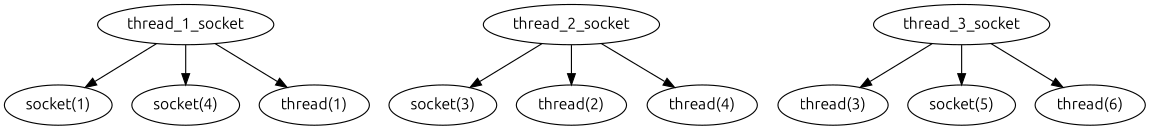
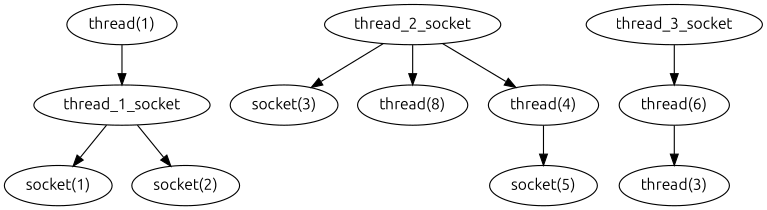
edge "thread_3_socket" -> "socket(5)": now "thread(4)" -> "socket(5)"
edge "thread_1_socket" -> "thread(1)": reversed
edge "thread_3_socket" -> "thread(3)": now "thread(6)" -> "thread(3)"
node "socket(4)": label "socket(4)" -> "socket(2)"
node "thread(2)": label "thread(2)" -> "thread(8)"
